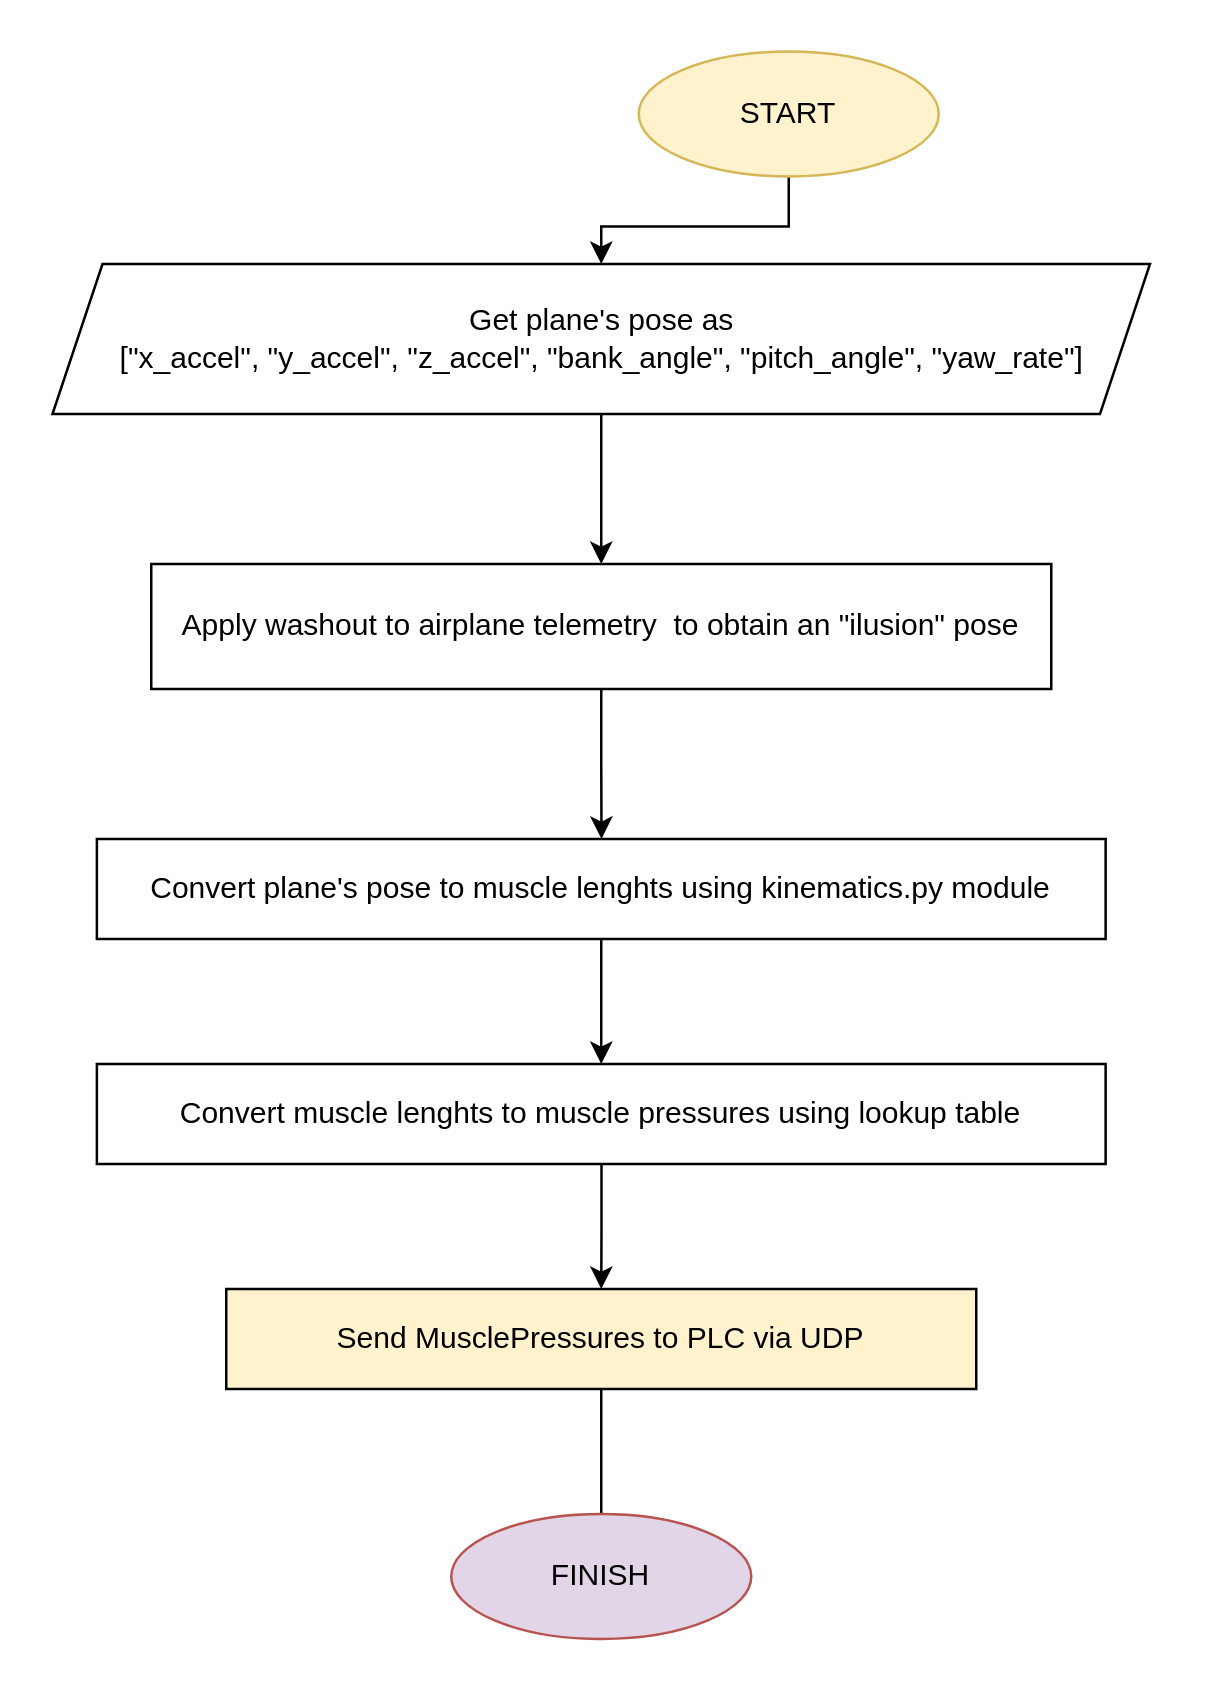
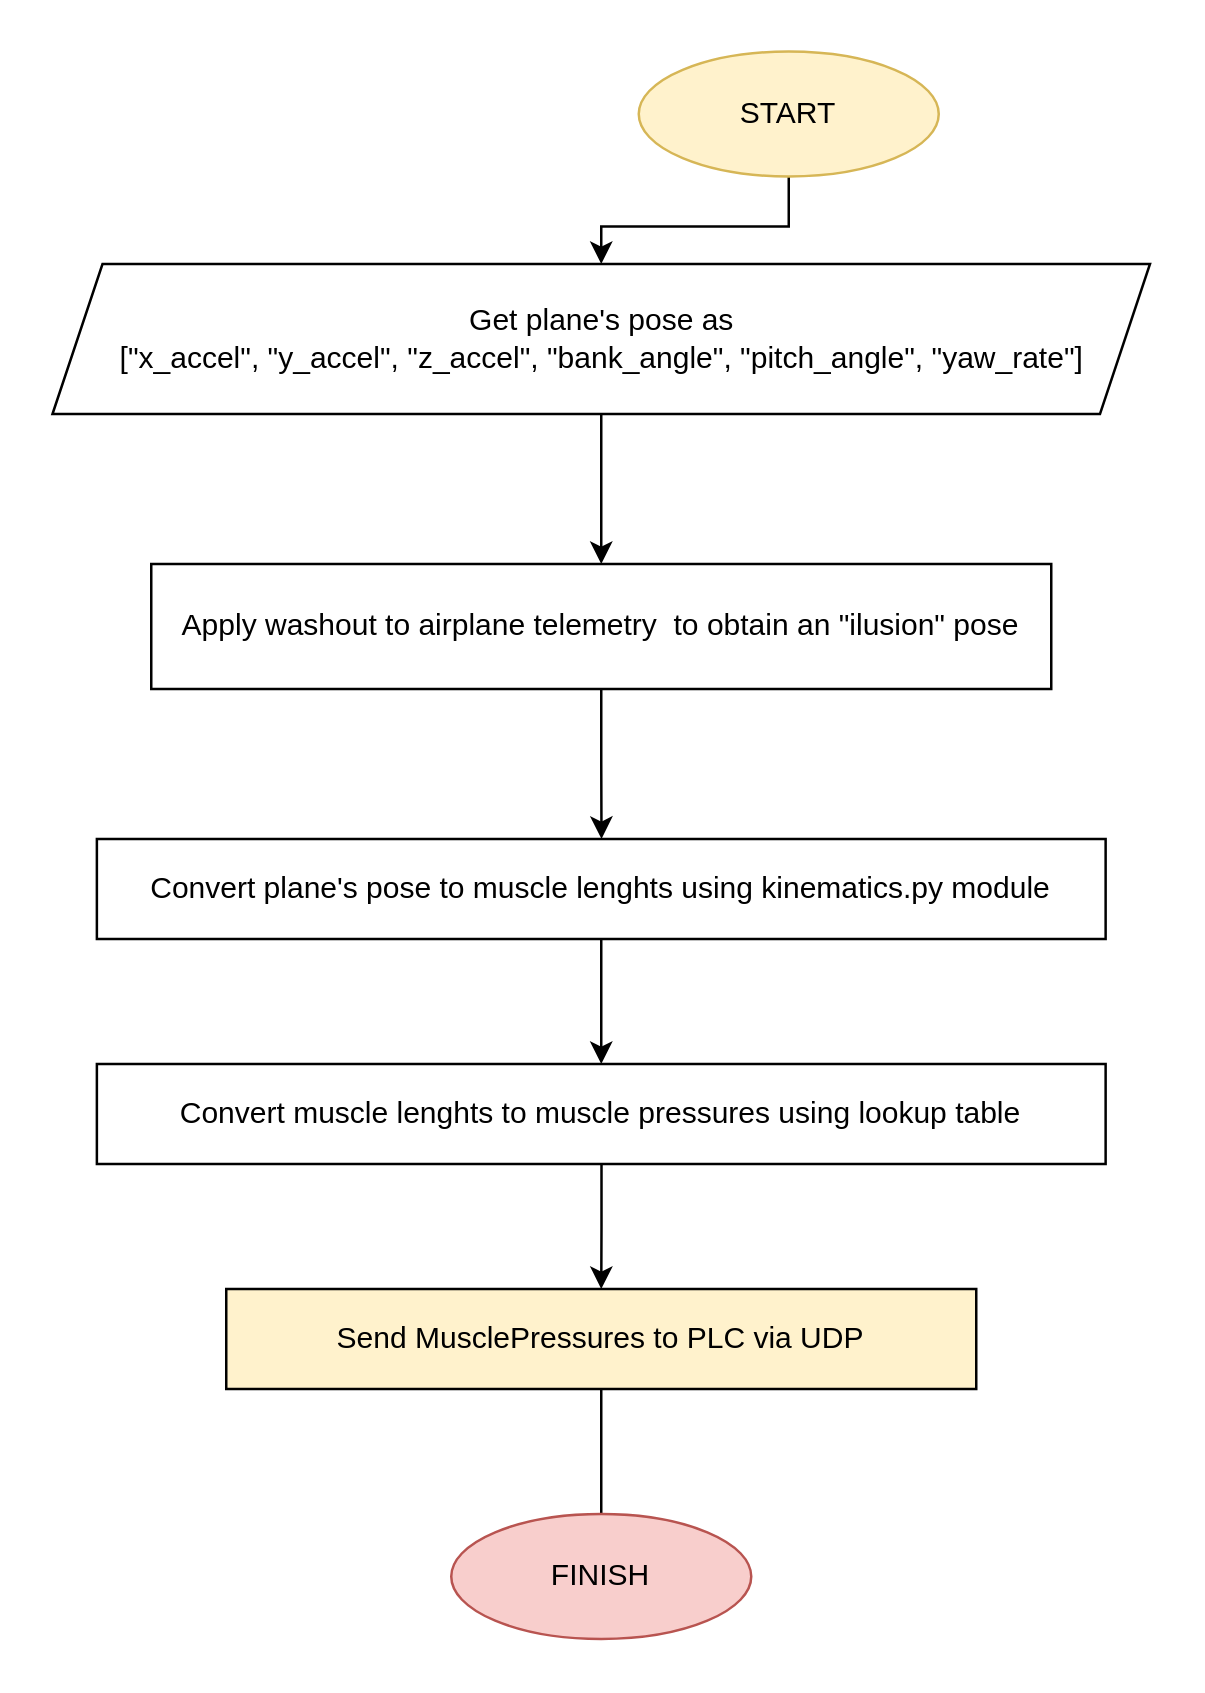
node "FINISH": fillcolor #e1d5e7 -> #f8cecc
